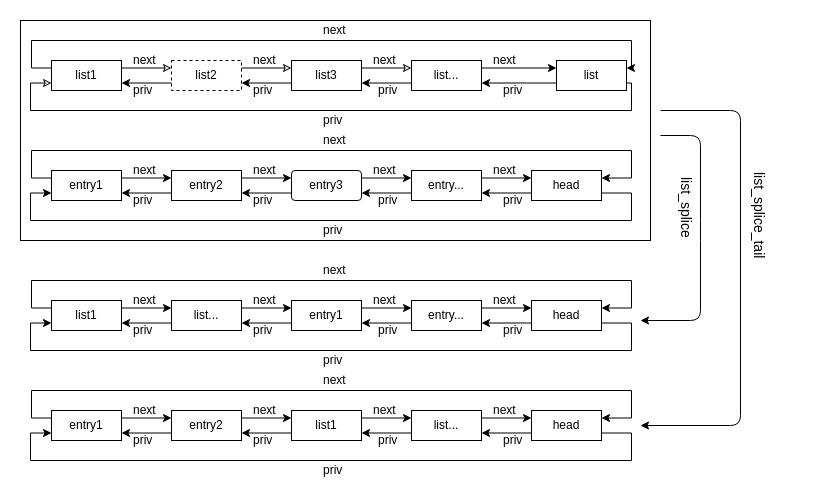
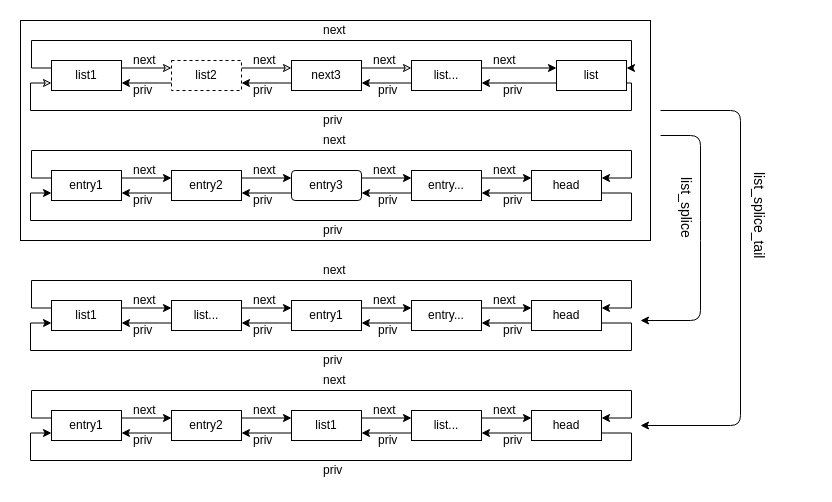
node "list3": label "list3" -> "next3"
